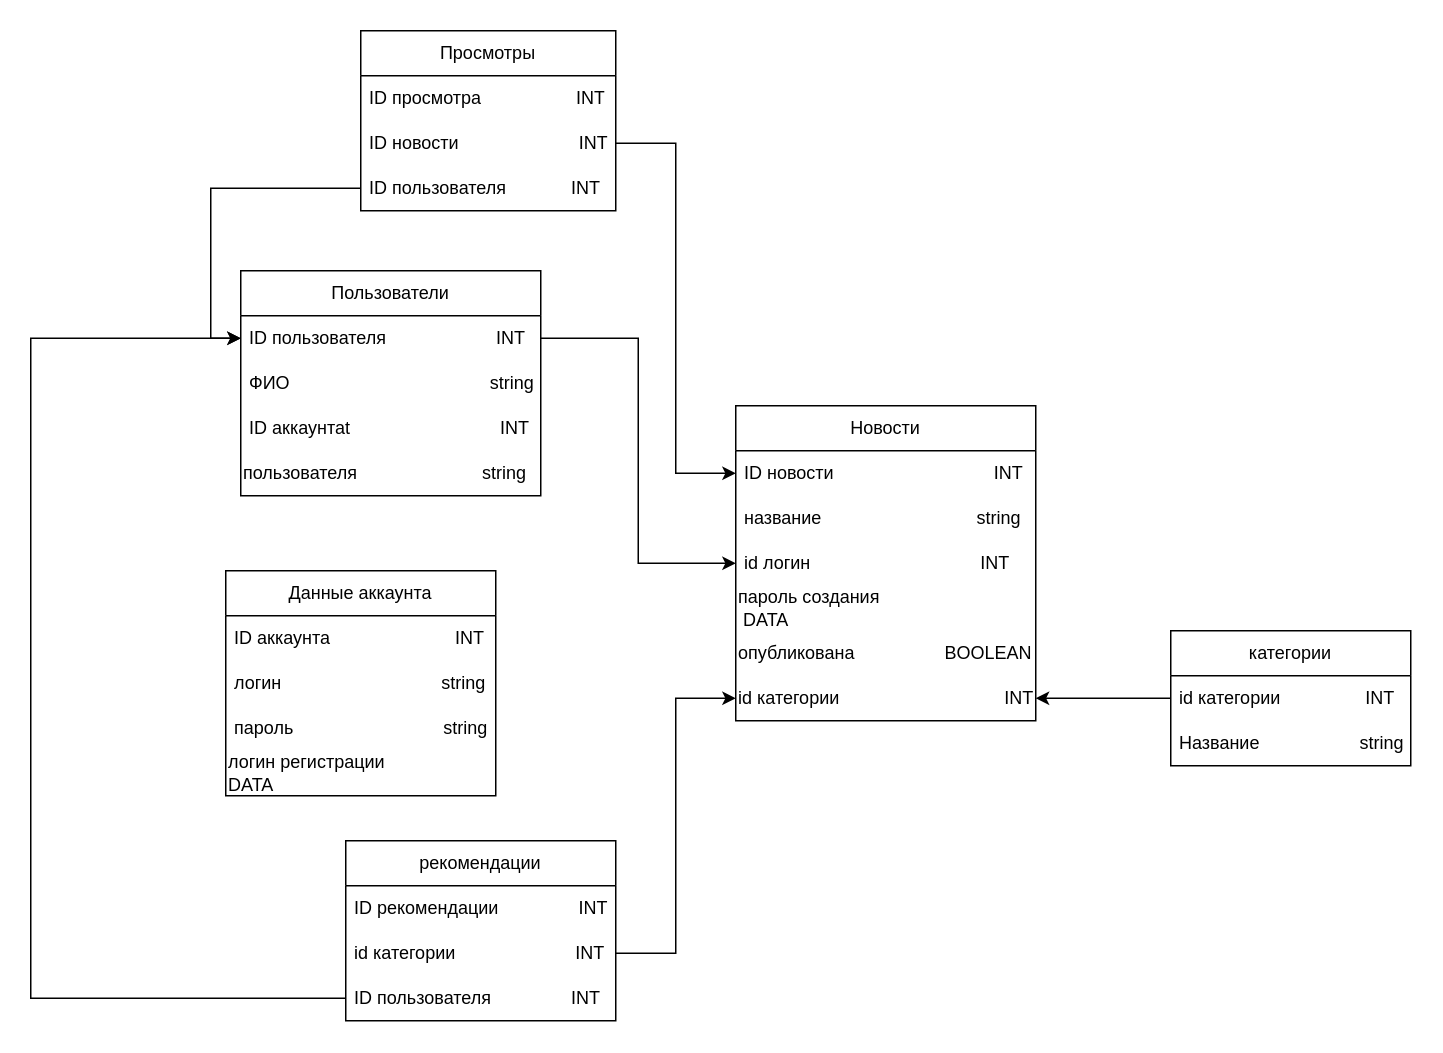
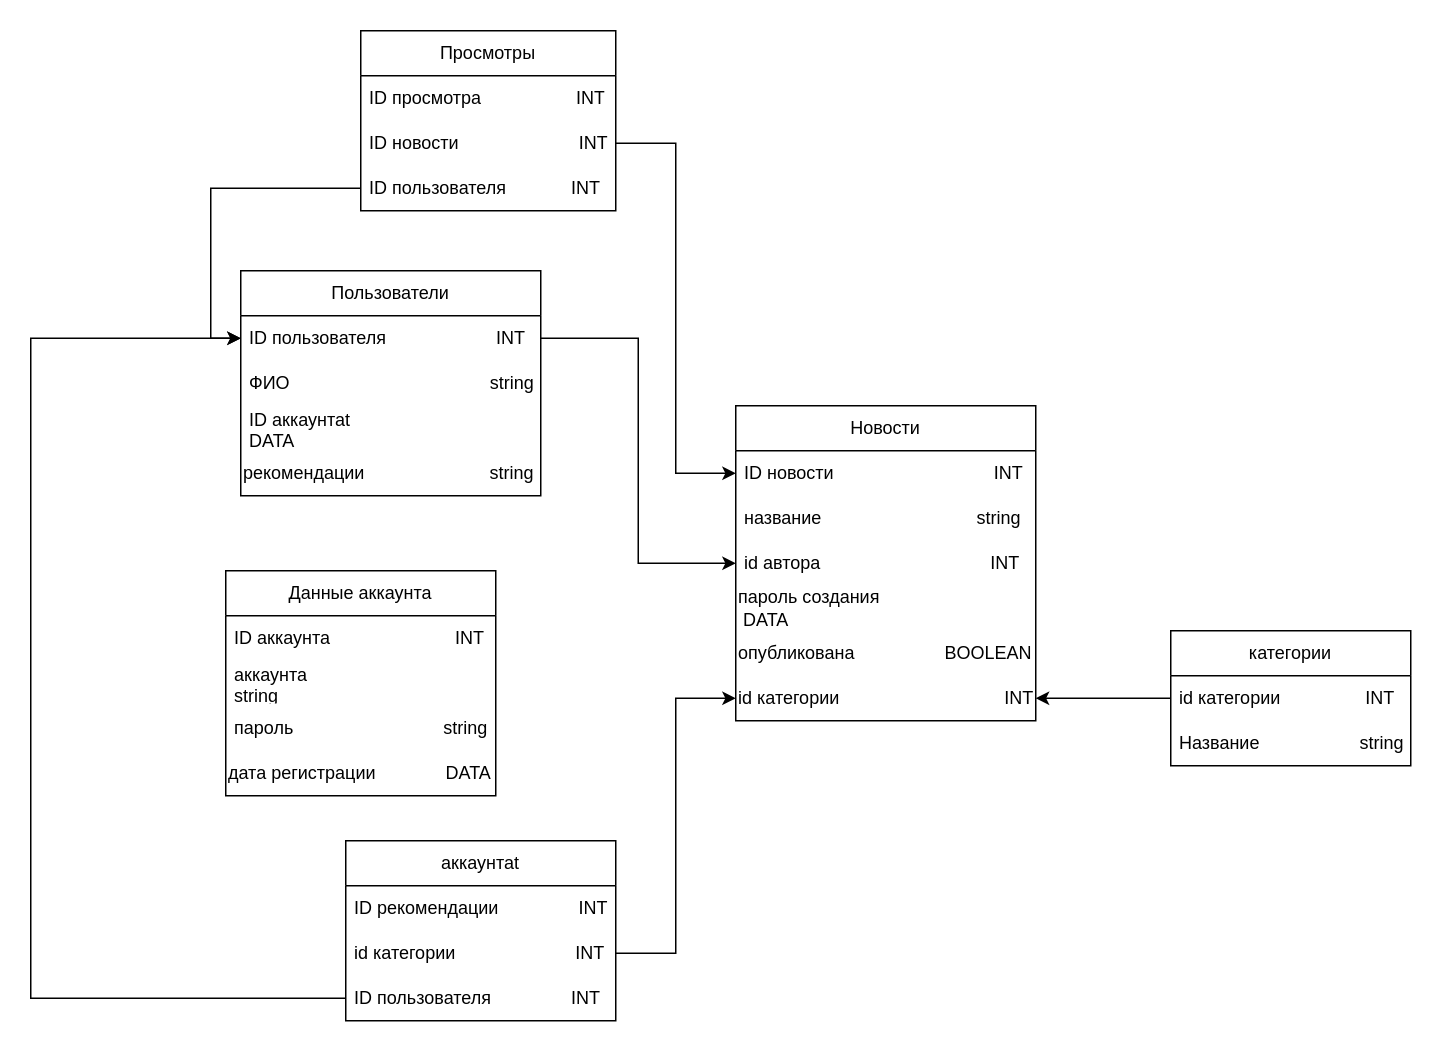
node "ID аккаунтаt INT": label "ID аккаунтаt INT" -> "ID аккаунтаt DATA"
node "пользователя string": label "пользователя string" -> "рекомендации string"
node "id логин INT": label "id логин INT" -> "id автора INT"
node "логин string": label "логин string" -> "аккаунта string"
node "логин регистрации DATA": label "логин регистрации DATA" -> "дата регистрации DATA"
node "рекомендации": label "рекомендации" -> "аккаунтаt"
